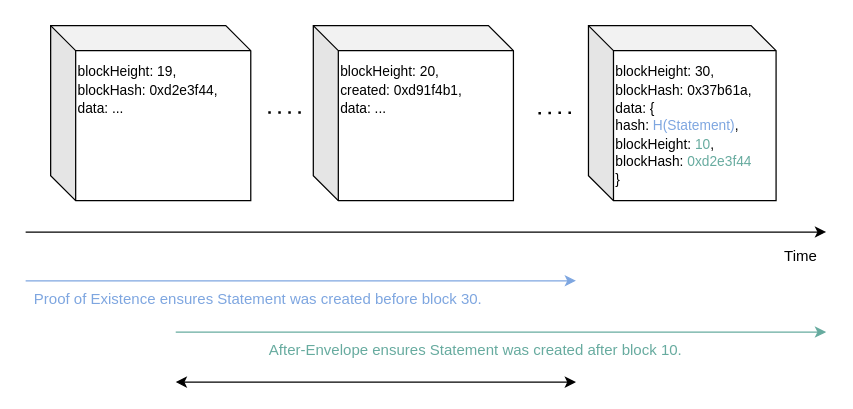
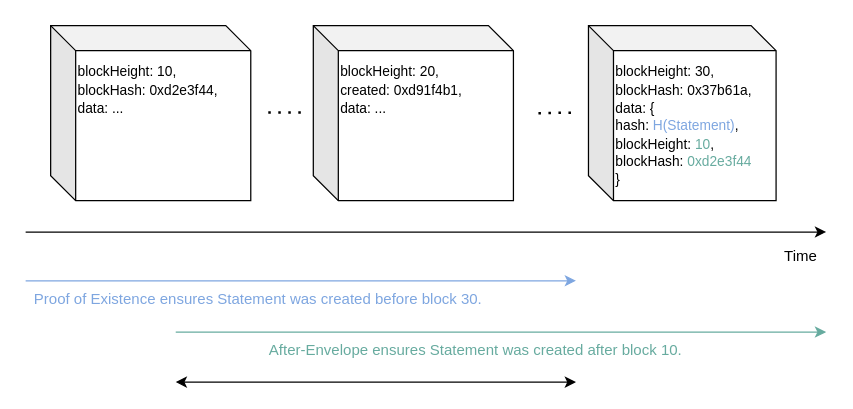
node "blockHeight: 19, blockHash: 0xd2e3f44, data: ...": label "blockHeight: 19, blockHash: 0xd2e3f44, data: ..." -> "blockHeight: 10, blockHash: 0xd2e3f44, data: ..."
